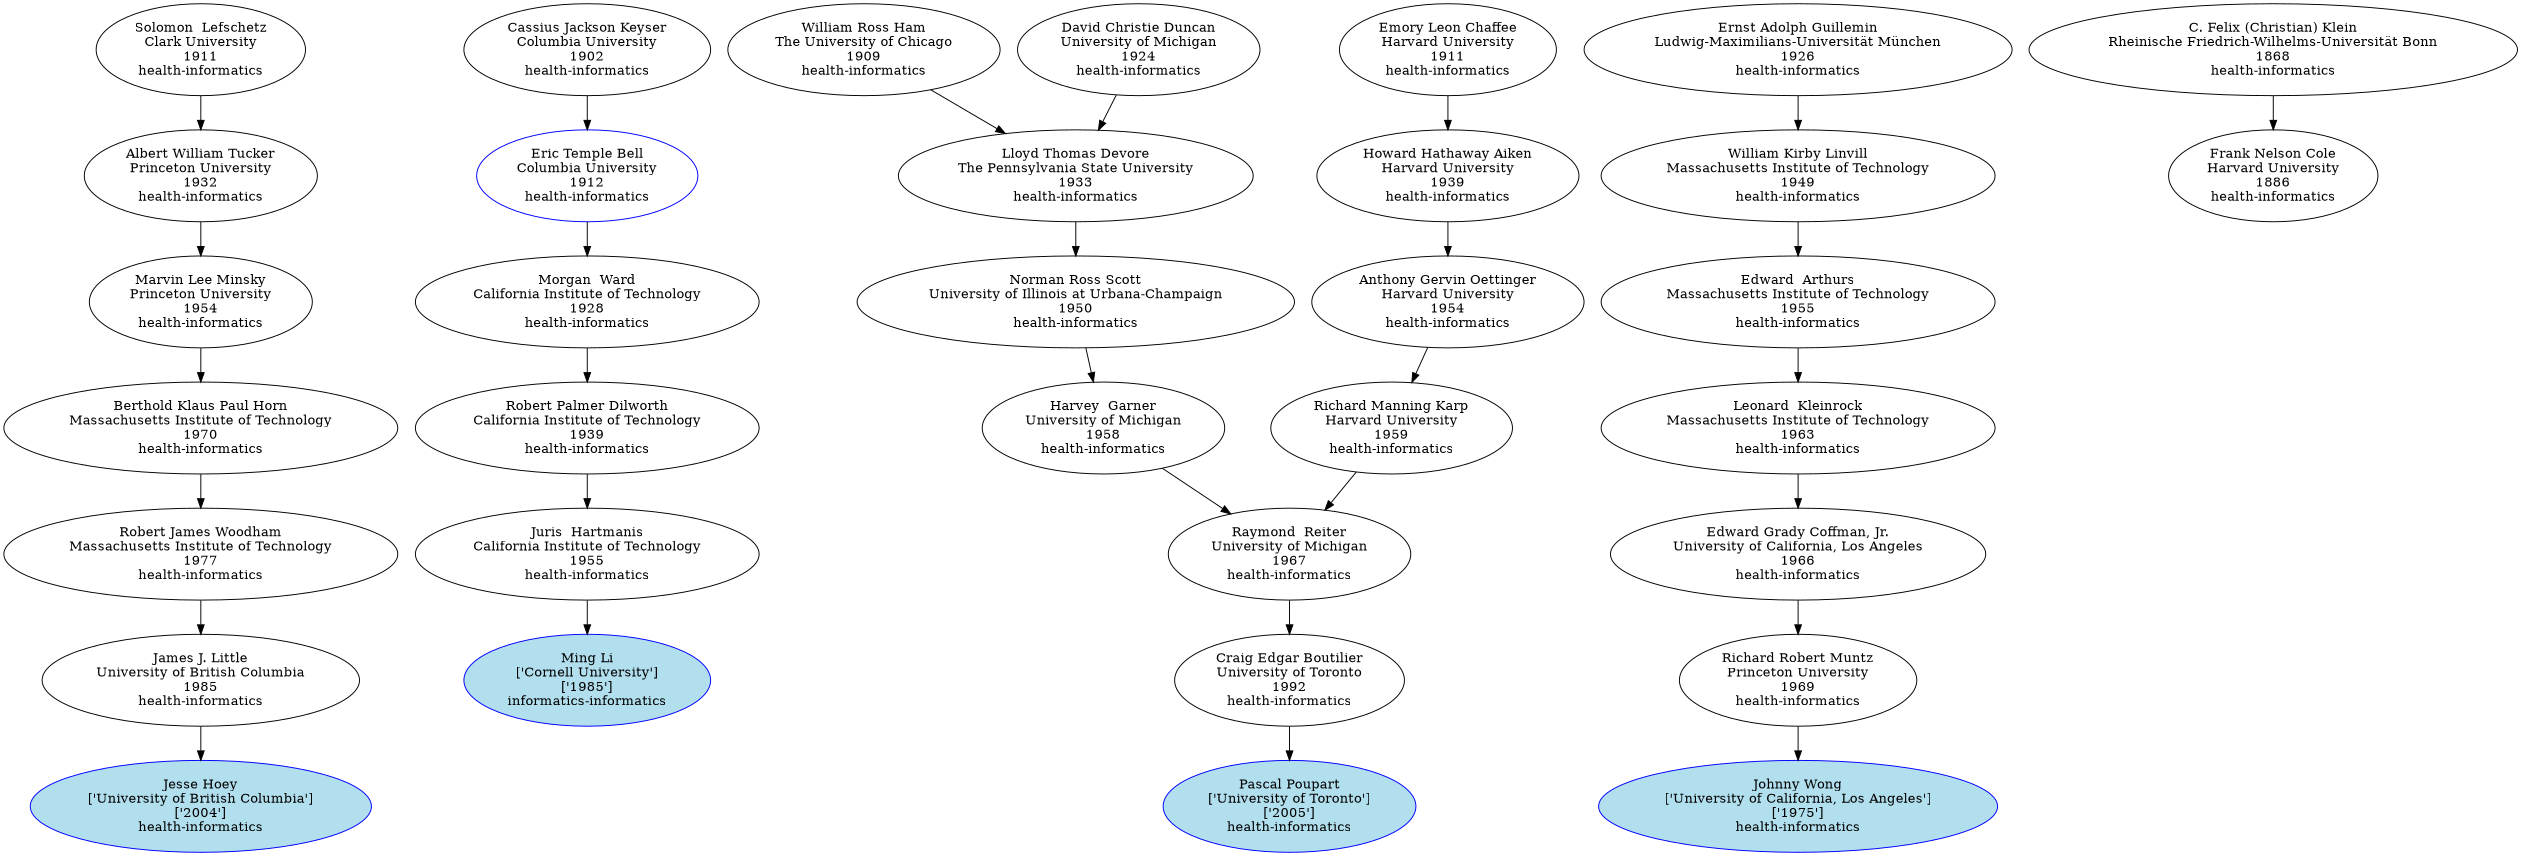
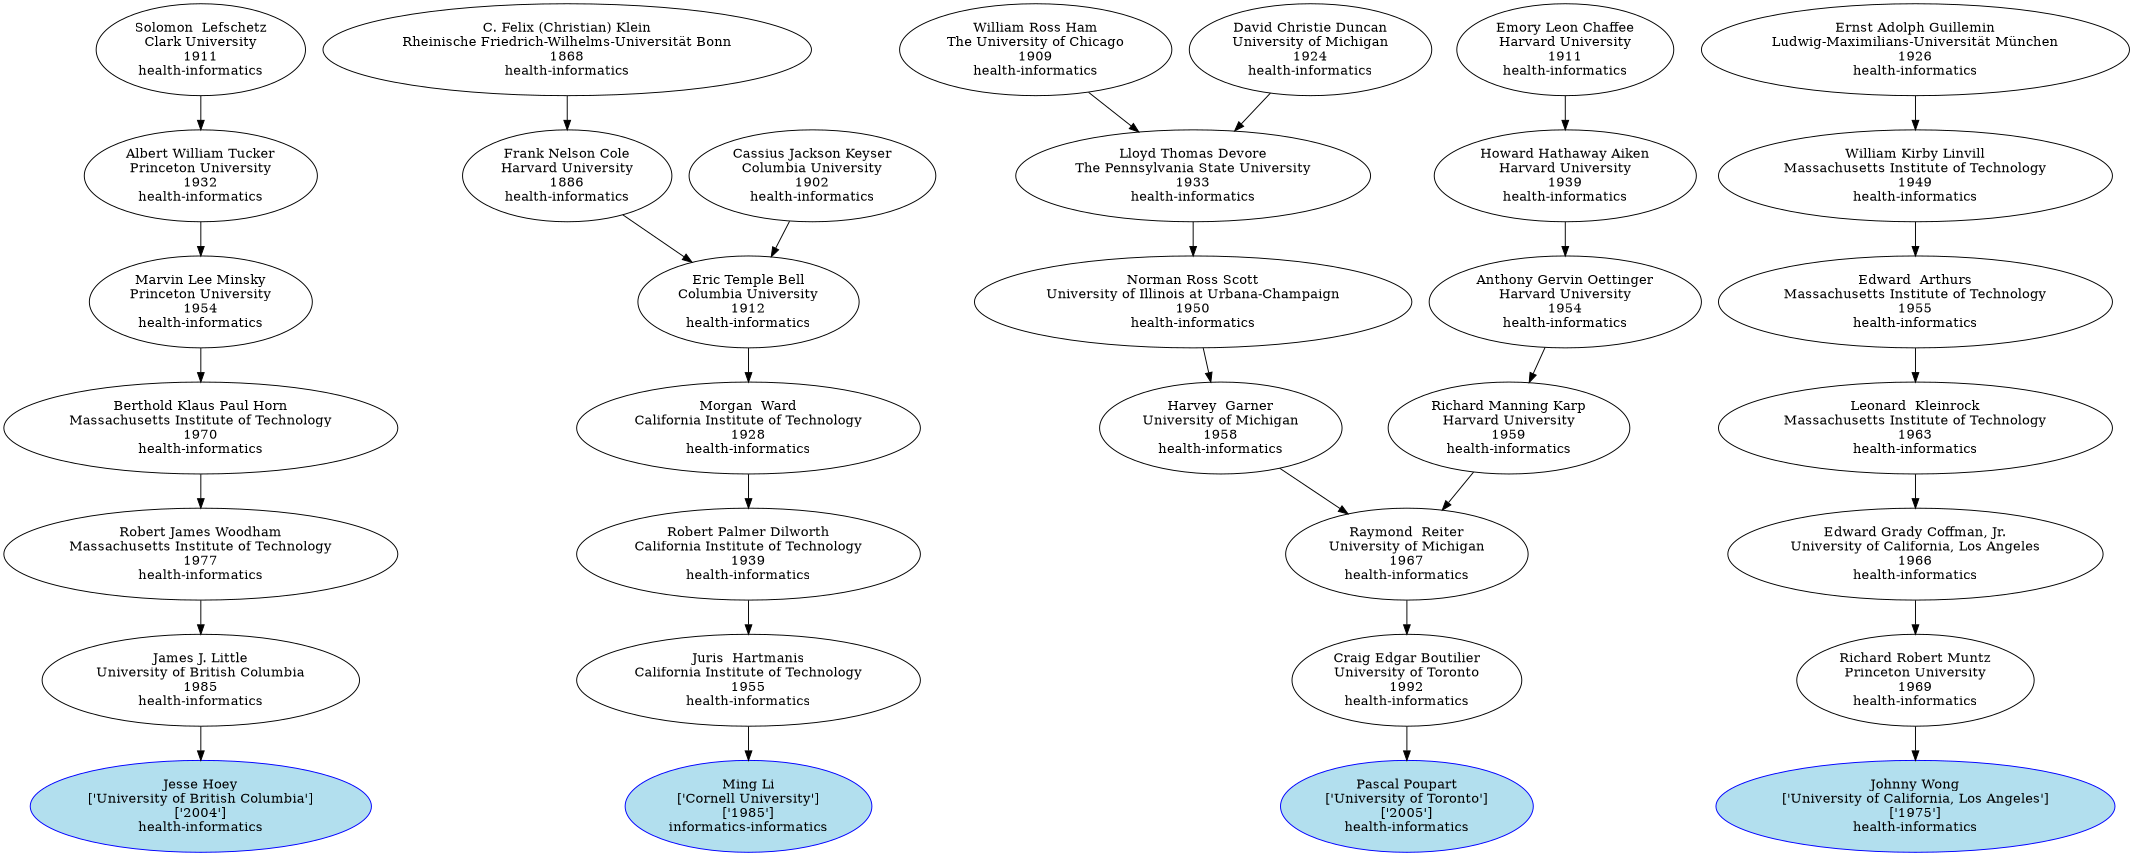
node "Eric Temple Bell Columbia University 1912 health-informatics": color blue -> black
edge "Frank Nelson Cole Harvard University 1886 health-informatics" -> "Eric Temple Bell Columbia University 1912 health-informatics": added
